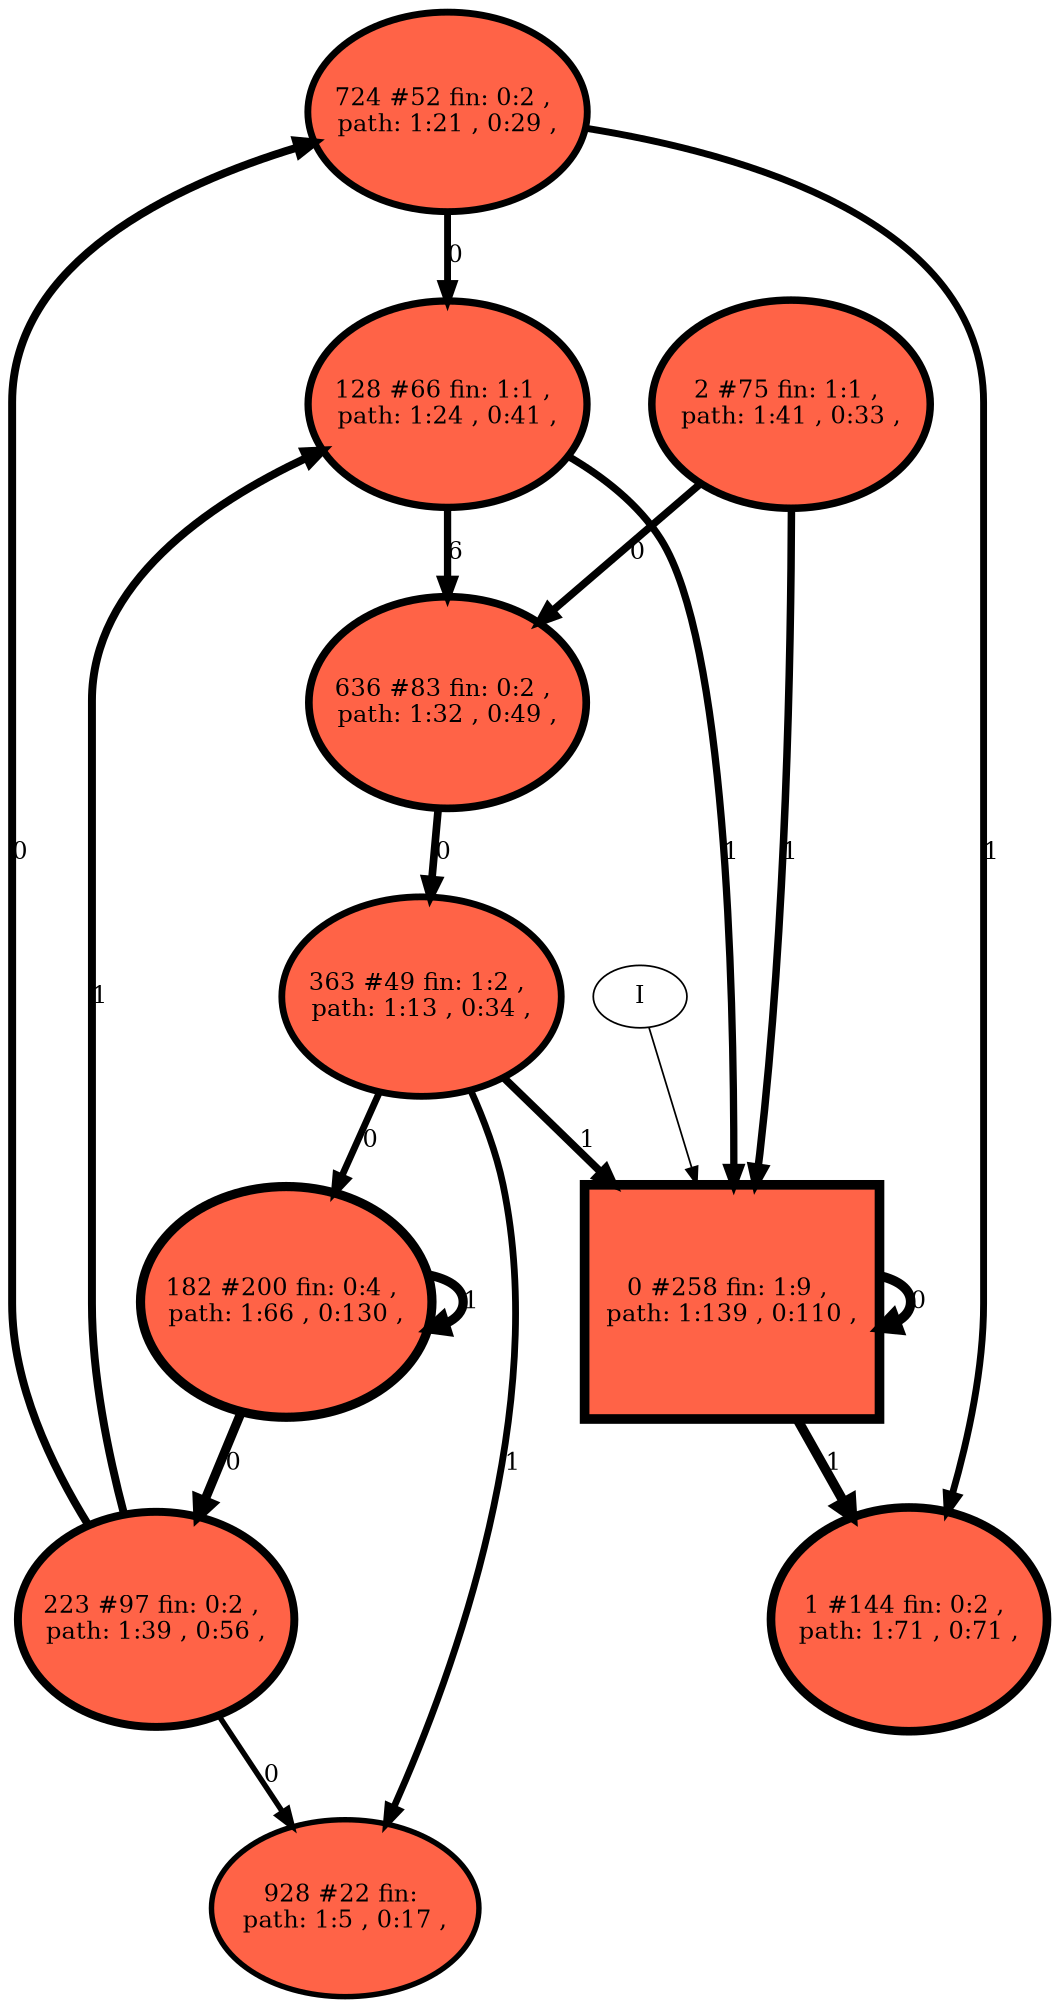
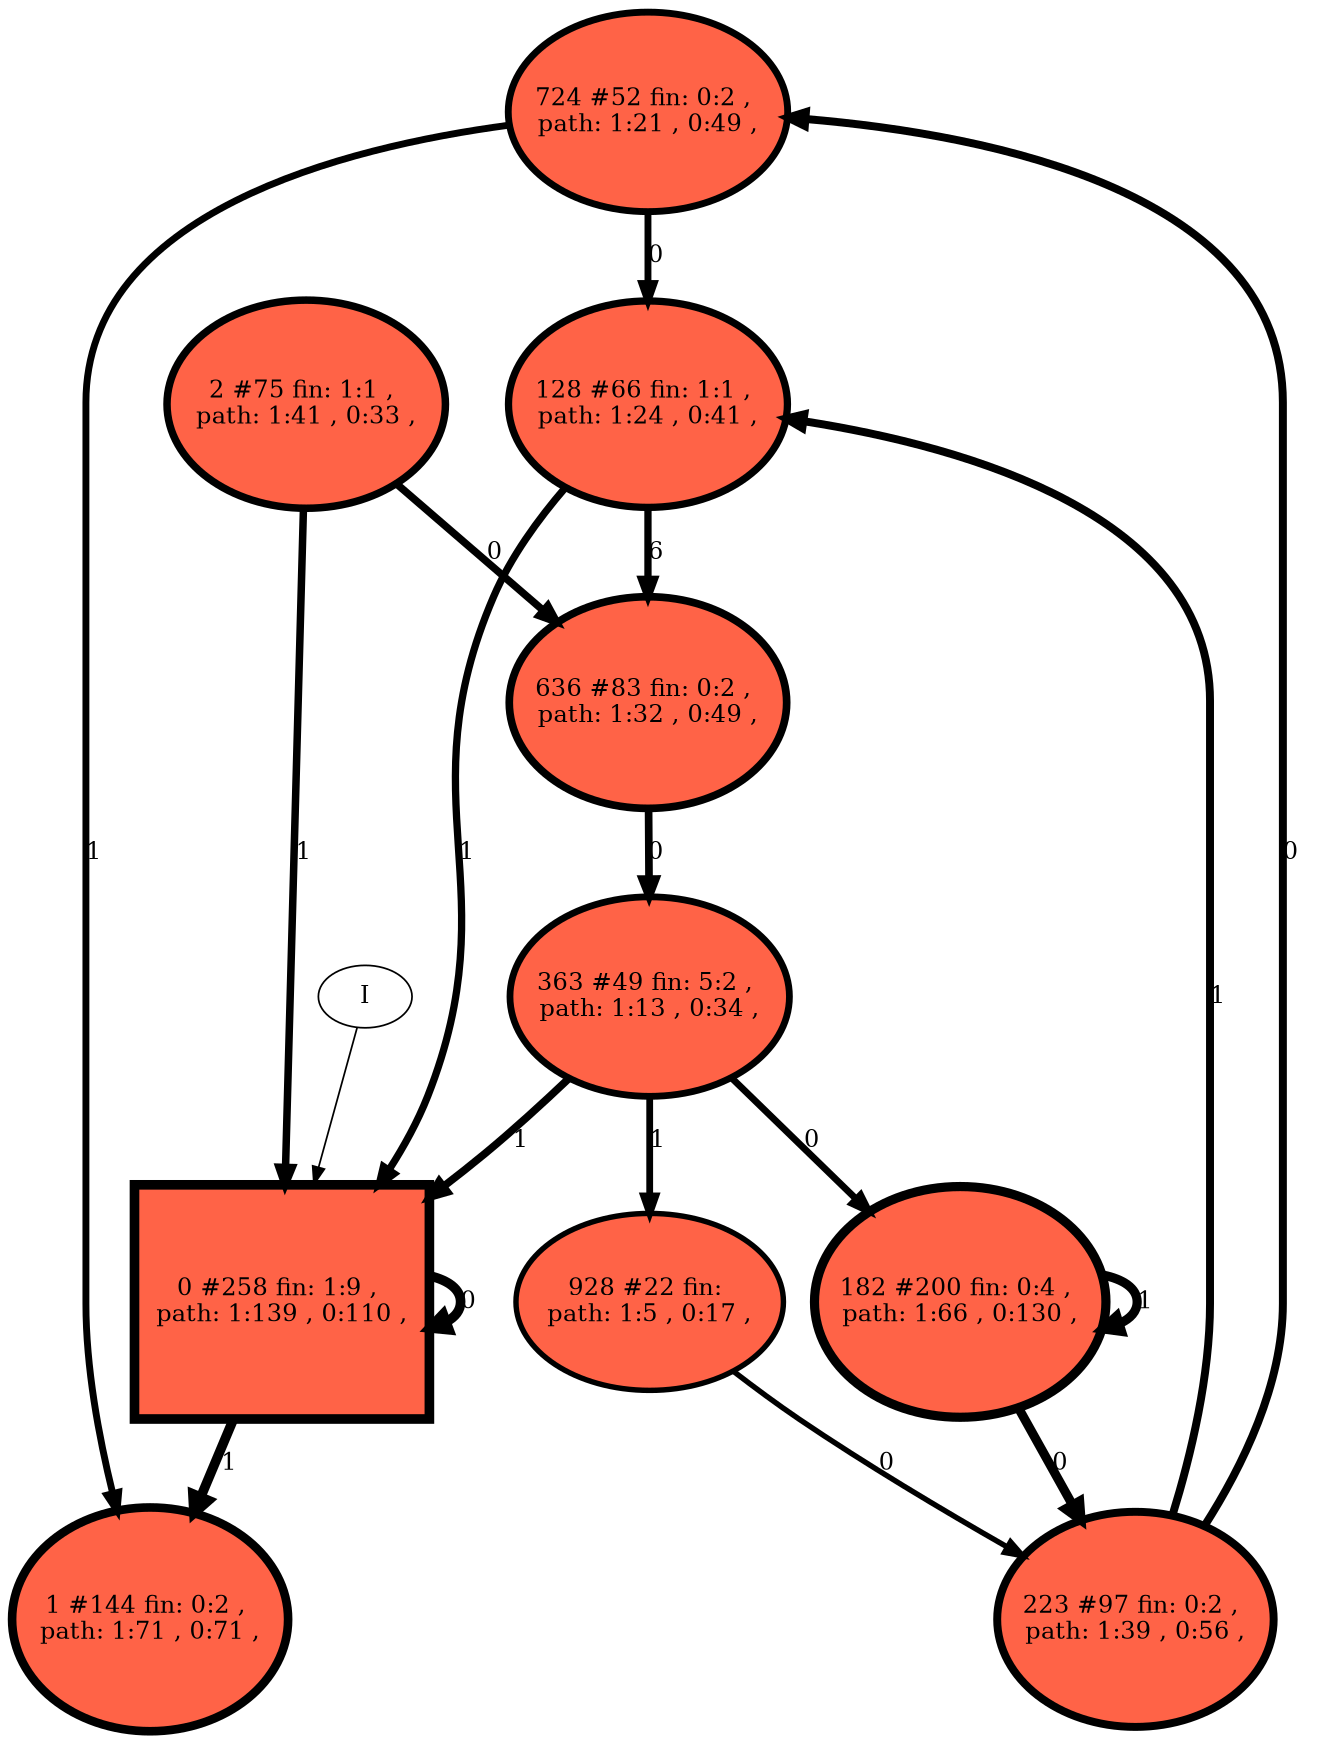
node "724 #52 fin: 0:2 , path: 1:21 , 0:29 ,": label "724 #52 fin: 0:2 , path: 1:21 , 0:29 ," -> "724 #52 fin: 0:2 , path: 1:21 , 0:49 ,"
node "363 #49 fin: 1:2 , path: 1:13 , 0:34 ,": label "363 #49 fin: 1:2 , path: 1:13 , 0:34 ," -> "363 #49 fin: 5:2 , path: 1:13 , 0:34 ,"
edge "223 #97 fin: 0:2 , path: 1:39 , 0:56 ," -> "928 #22 fin: path: 1:5 , 0:17 ,": reversed
